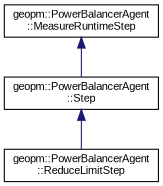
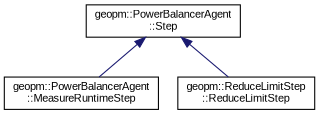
edge "geopm::PowerBalancerAgent ::Step" -> "geopm::PowerBalancerAgent ::MeasureRuntimeStep": reversed
node "geopm::PowerBalancerAgent ::ReduceLimitStep": label "geopm::PowerBalancerAgent ::ReduceLimitStep" -> "geopm::ReduceLimitStep ::ReduceLimitStep"
